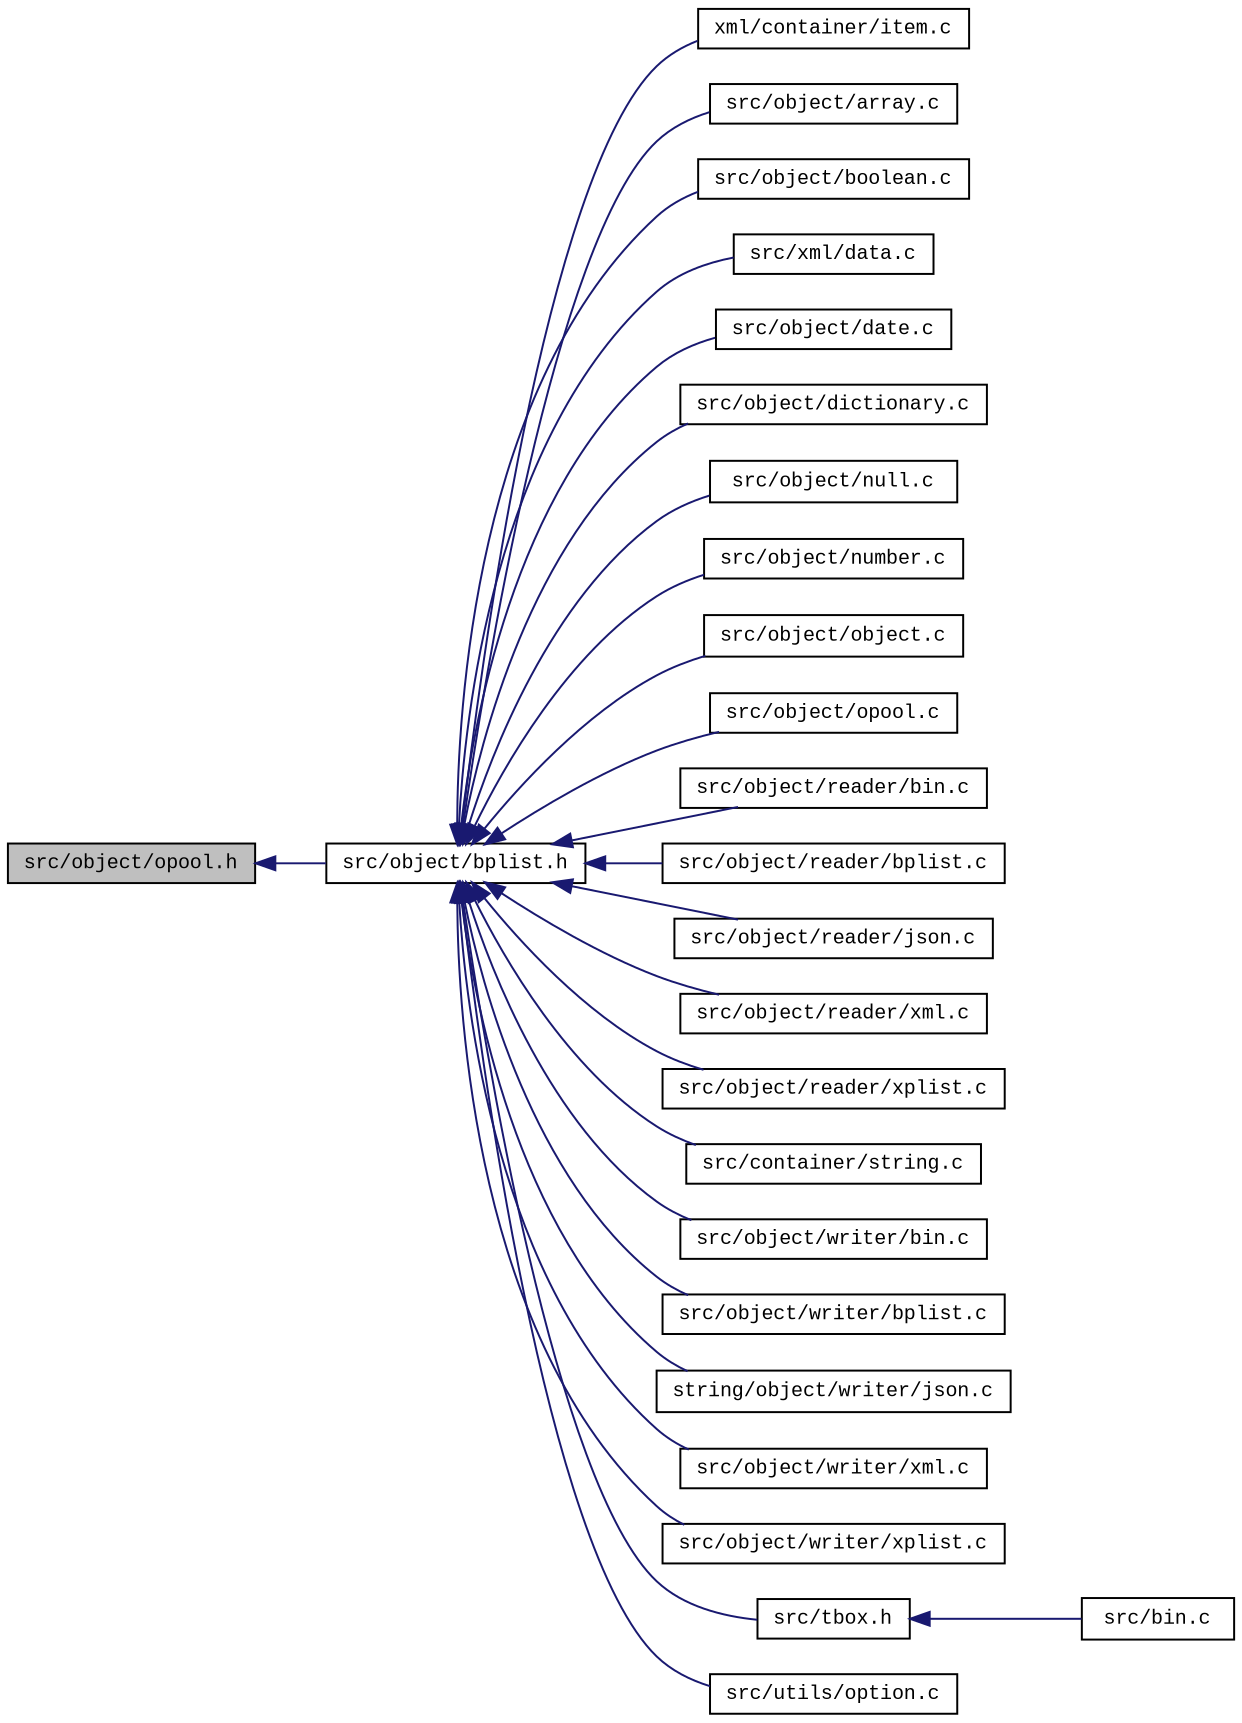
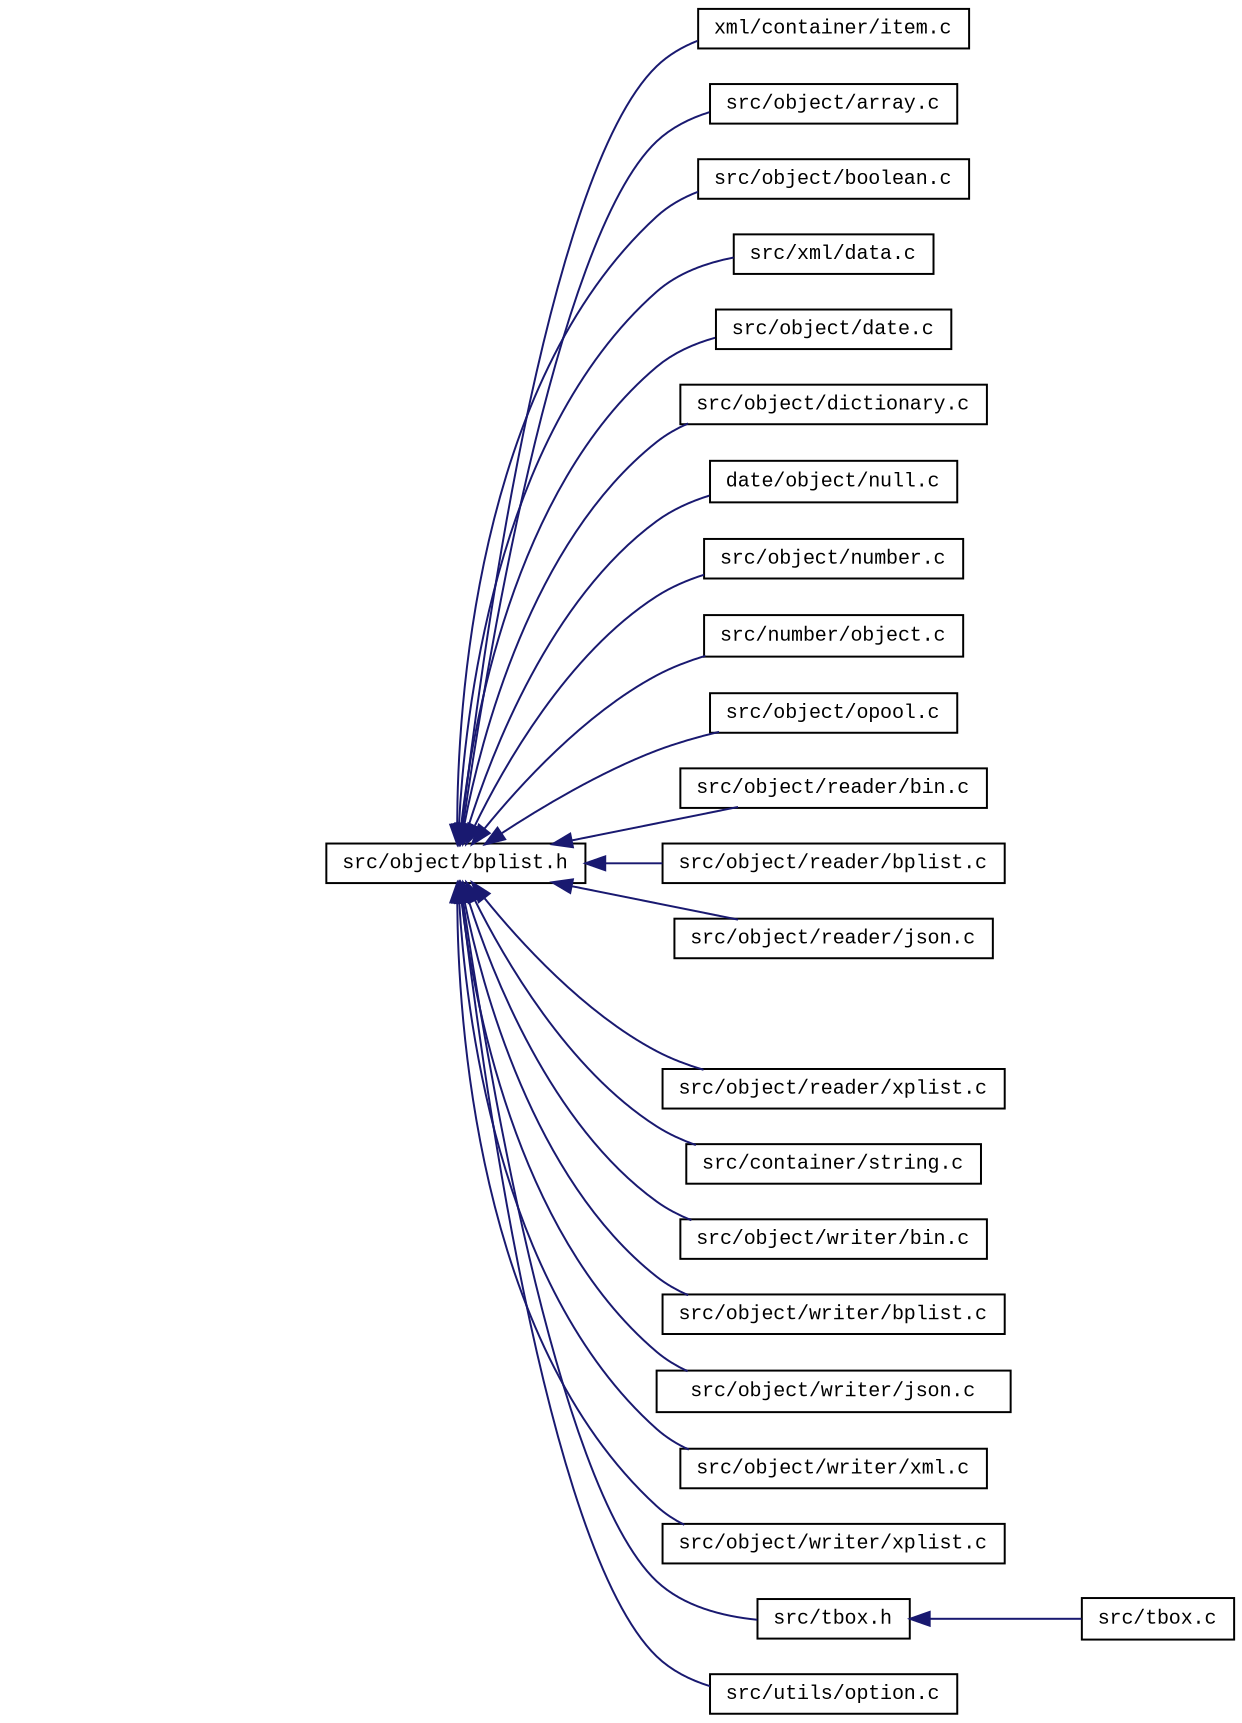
node "src/object/null.c": label "src/object/null.c" -> "date/object/null.c"
node "src/object/object.c": label "src/object/object.c" -> "src/number/object.c"
node "src/object/opool.h": removed
node "src/object/reader/xml.c": removed
node "string/object/writer/json.c": label "string/object/writer/json.c" -> "src/object/writer/json.c"
node "src/bin.c": label "src/bin.c" -> "src/tbox.c"
